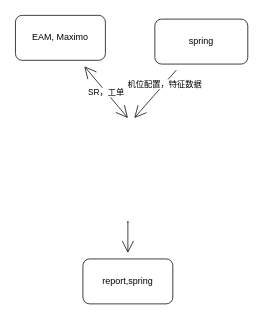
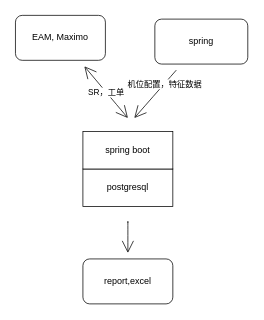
node "spring boot": added
node "postgresql": added
node "report,spring": label "report,spring" -> "report,excel"
